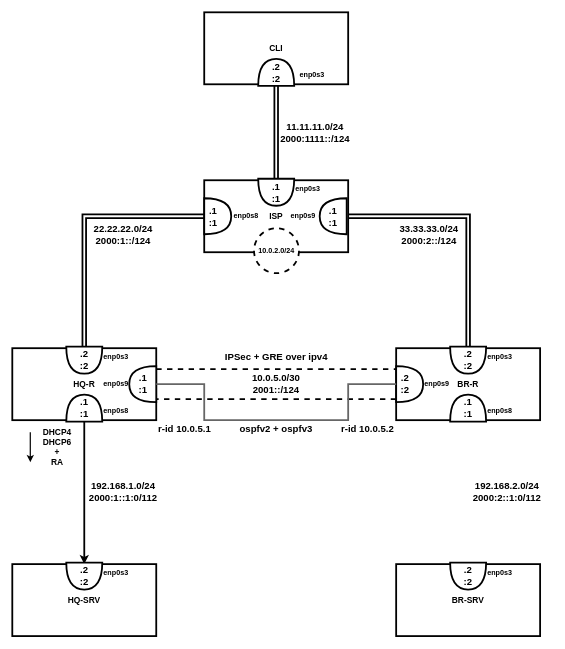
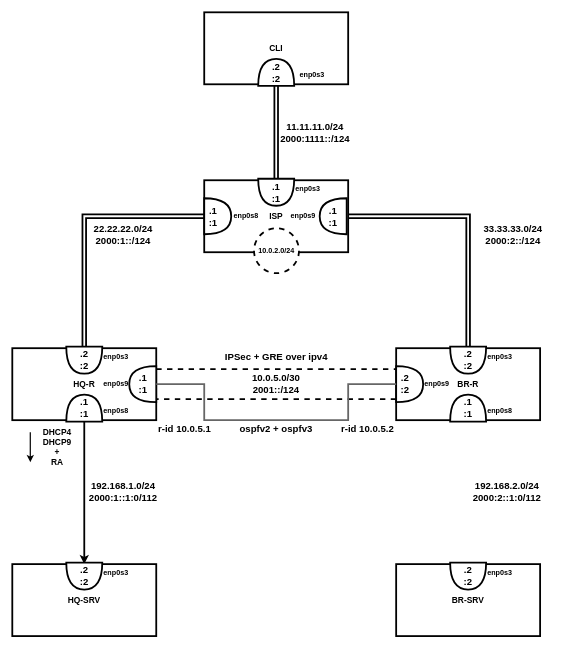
node "33.33.33.0/24 2000:2::/124": moved (429, 234) -> (513, 234)
node "DHCP4 DHCP6 + RA": label "DHCP4 DHCP6 + RA" -> "DHCP4 DHCP9 + RA"
